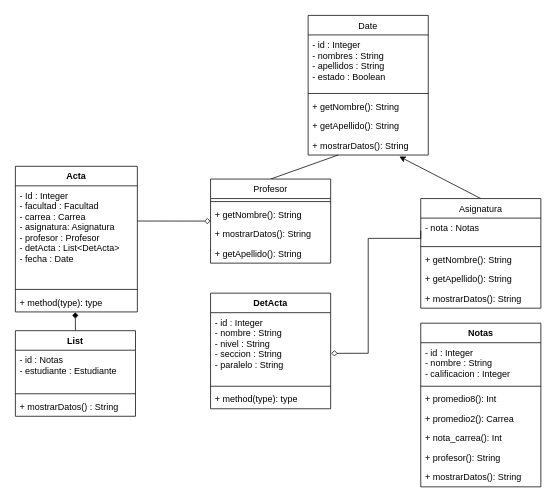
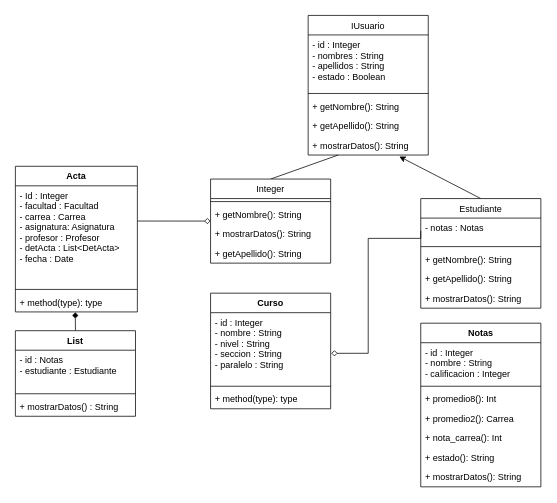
node "Date": label "Date" -> "IUsuario"
node "Profesor": label "Profesor" -> "Integer"
node "Asignatura": label "Asignatura" -> "Estudiante"
node "- nota : Notas": label "- nota : Notas" -> "- notas : Notas"
node "DetActa": label "DetActa" -> "Curso"
node "+ profesor(): String": label "+ profesor(): String" -> "+ estado(): String"
